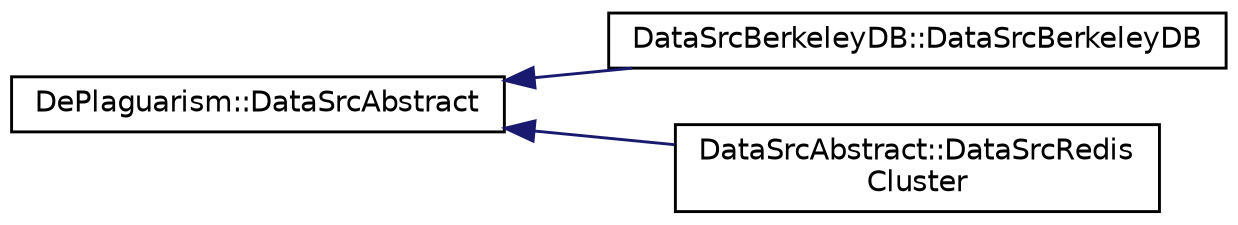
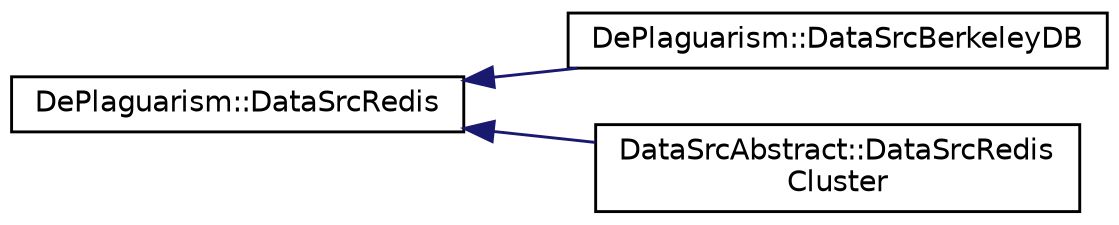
node "DataSrcBerkeleyDB::DataSrcBerkeleyDB": label "DataSrcBerkeleyDB::DataSrcBerkeleyDB" -> "DePlaguarism::DataSrcBerkeleyDB"
node "DePlaguarism::DataSrcAbstract": label "DePlaguarism::DataSrcAbstract" -> "DePlaguarism::DataSrcRedis"
